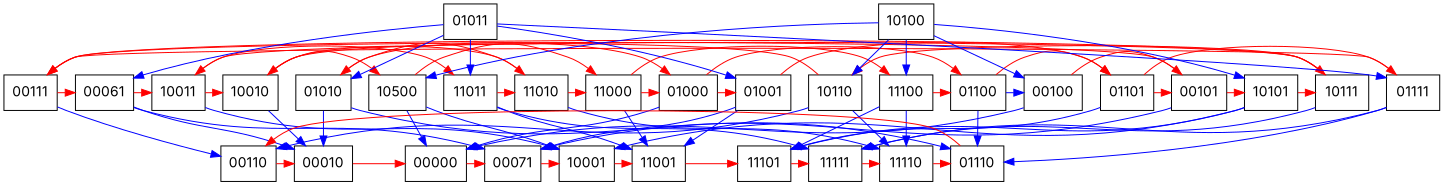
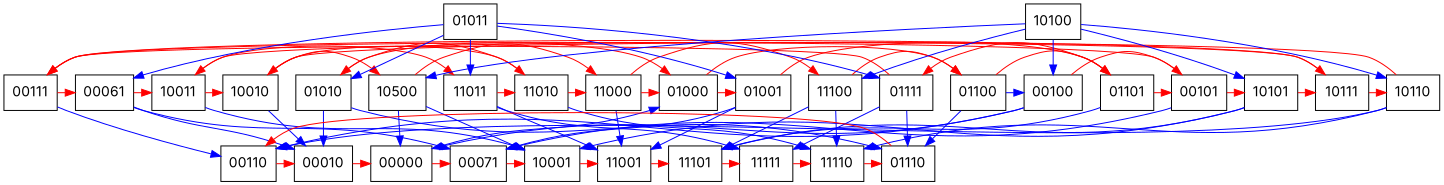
edge "00100" -> "00110": added
edge "01000" -> "00000": reversed
edge "10111" -> "11111": removed
